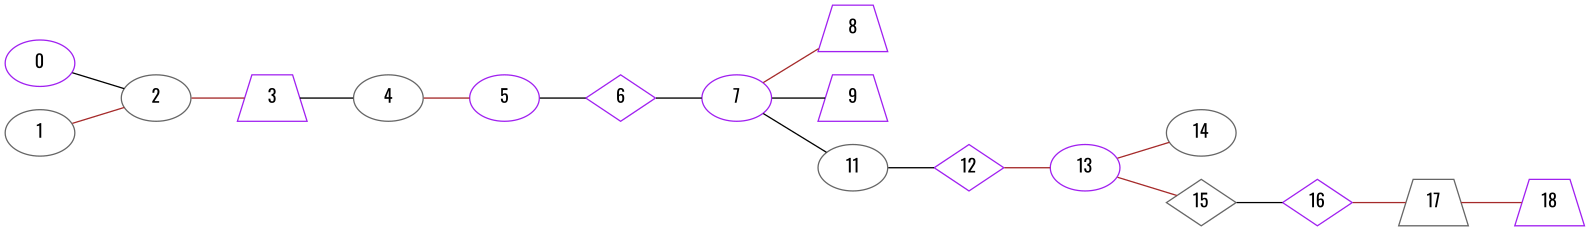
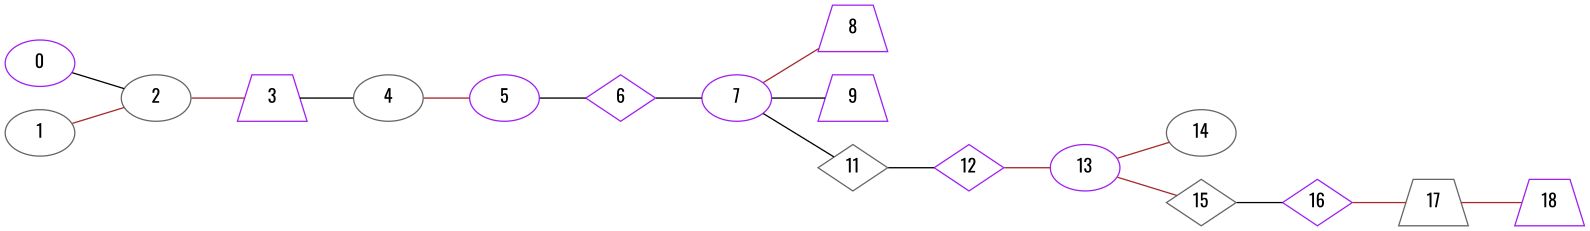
node "11": shape ellipse -> diamond
